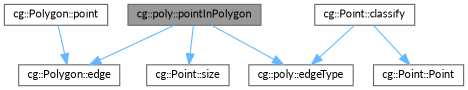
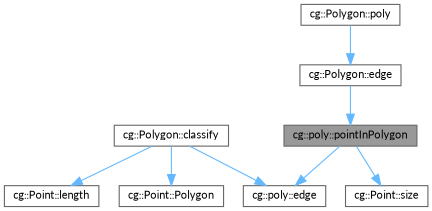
node "cg::Polygon::point": label "cg::Polygon::point" -> "cg::Polygon::poly"
node "cg::Point::classify": label "cg::Point::classify" -> "cg::Polygon::classify"
edge "cg::poly::pointInPolygon" -> "cg::Polygon::edge": reversed
node "cg::poly::edgeType": label "cg::poly::edgeType" -> "cg::poly::edge"
node "cg::Point::Point": label "cg::Point::Point" -> "cg::Point::Polygon"
node "cg::Point::length": added
